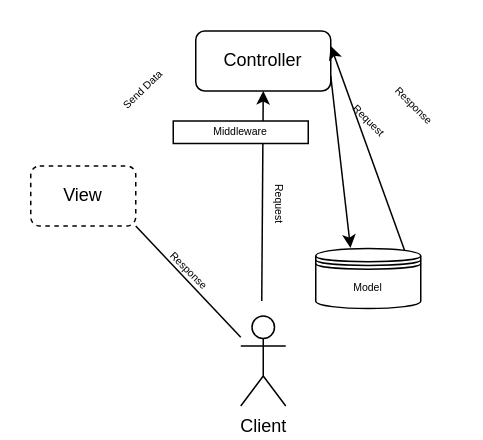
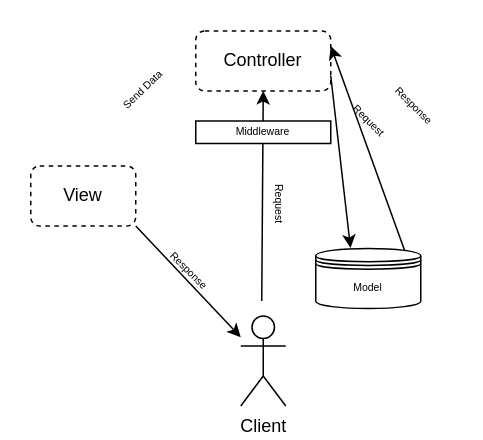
node "Controller": style solid -> dashed
node "Middleware": moved (241, 132) -> (263, 132)
edge "View" -- "Client": arrowhead none -> classic
